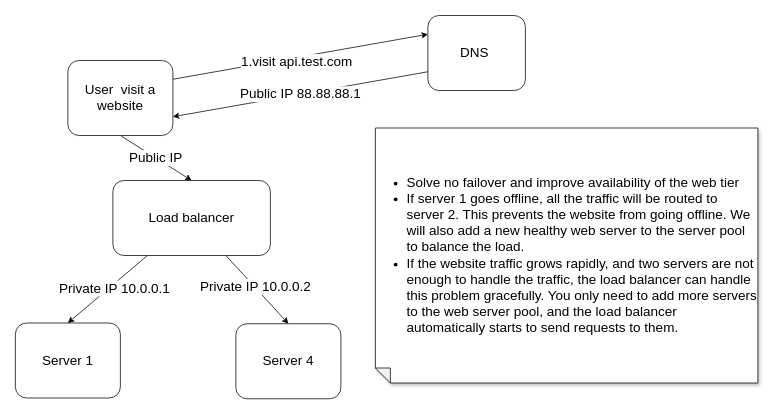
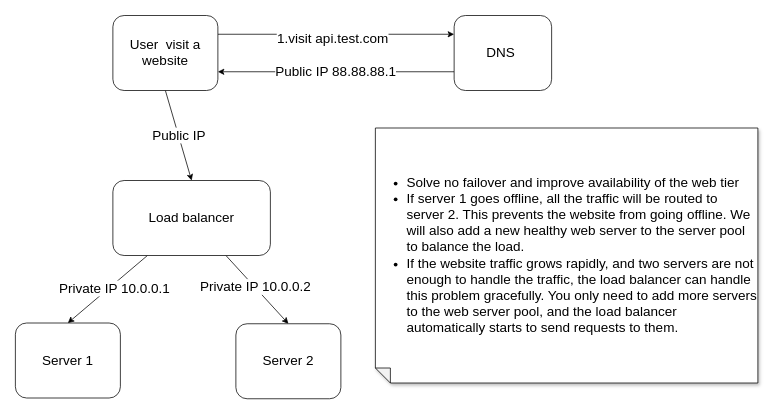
node "DNS": moved (477, 53) -> (503, 53)
node "User visit a website": moved (120, 98) -> (165, 53)
node "Server 4": label "Server 4" -> "Server 2"
